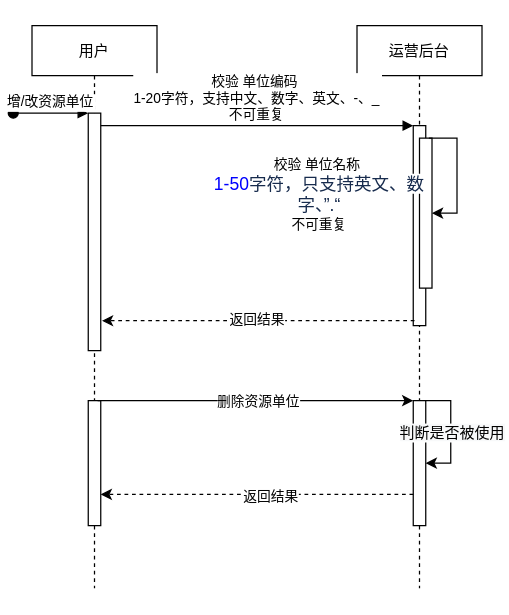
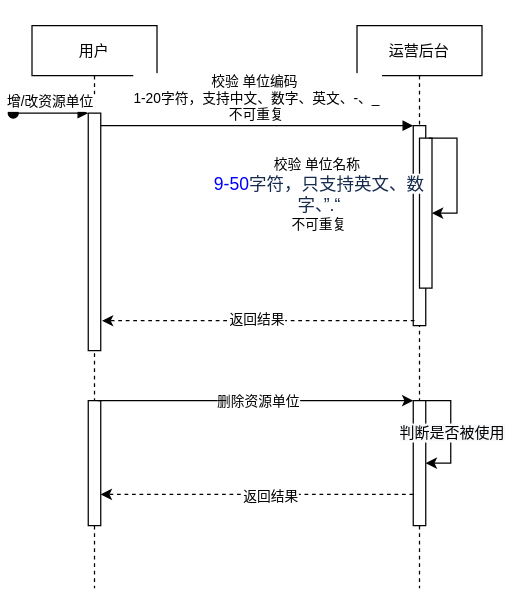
node "校验 单位名称 1-50字符，只支持英文、数字、”.“ 不可重复": label "校验 单位名称 1-50字符，只支持英文、数字、”.“ 不可重复" -> "校验 单位名称 9-50字符，只支持英文、数字、”.“ 不可重复"
